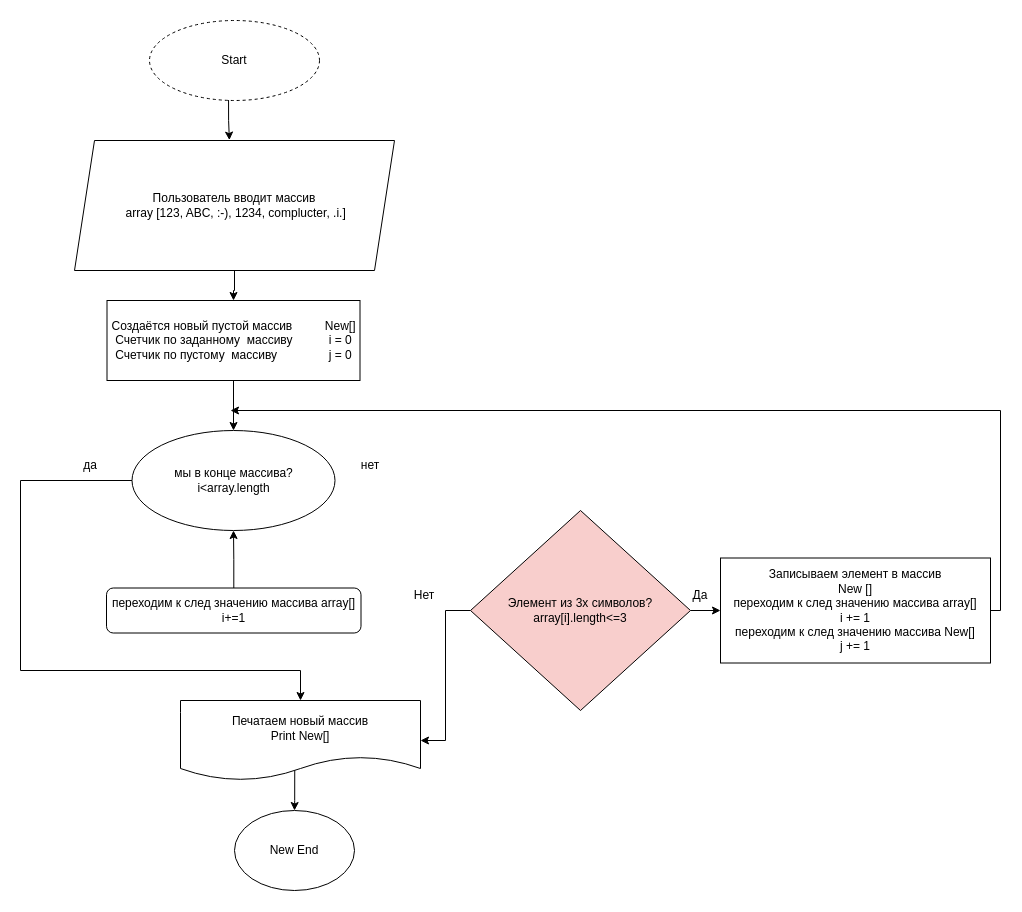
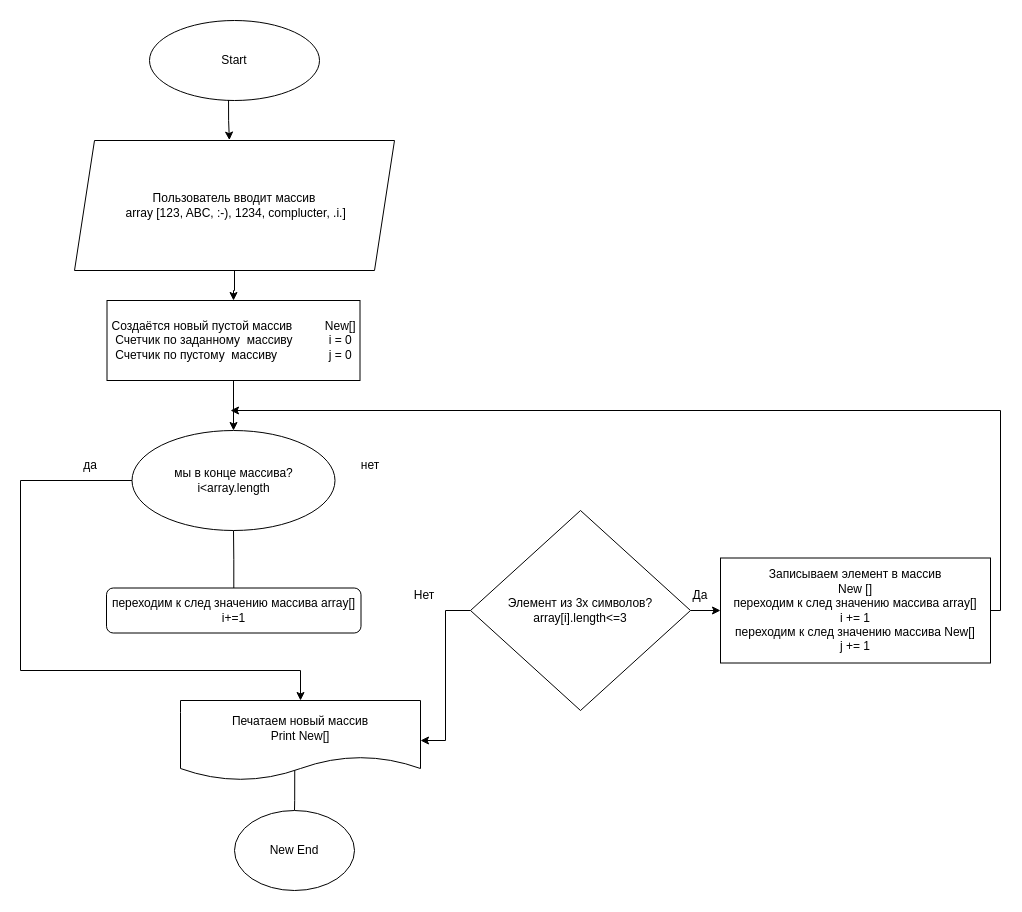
node "Start": style dashed -> solid
edge "переходим к след значению массива array[] i+=1" -> "мы в конце массива? i<array.length": arrowhead classic -> none
node "Элемент из 3х символов? array[i].length<=3": fillcolor #f8cecc -> #ffffff
edge "Печатаем новый массив Print New[]" -> "New End": arrowhead classic -> none
